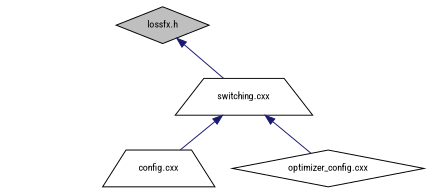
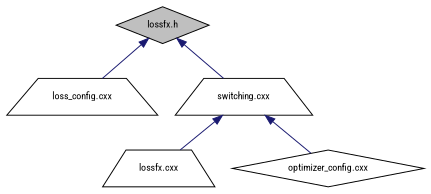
node "loss_config.cxx": added
node "config.cxx": label "config.cxx" -> "lossfx.cxx"
